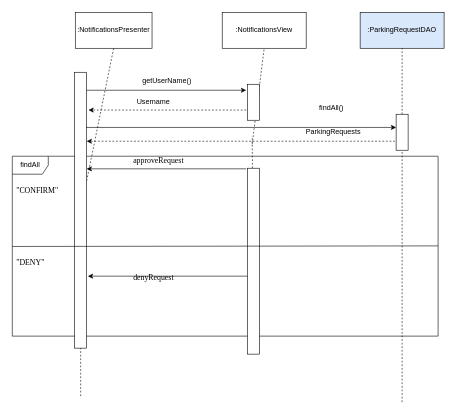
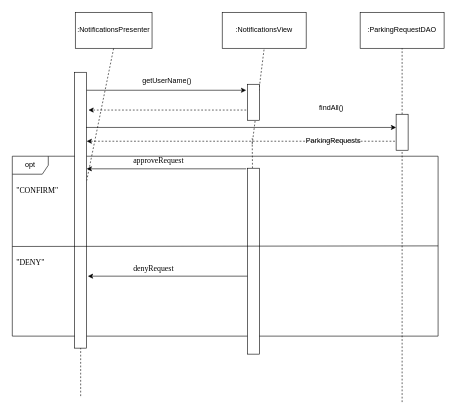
node ":ParkingRequestDAO": fillcolor #dae8fc -> #ffffff
node "Username": removed
node "ParkingRequests": moved (333, 132) -> (333, 141)
node "findAll": label "findAll" -> "opt"
node "denyRequest": moved (162, 279) -> (162, 270)
